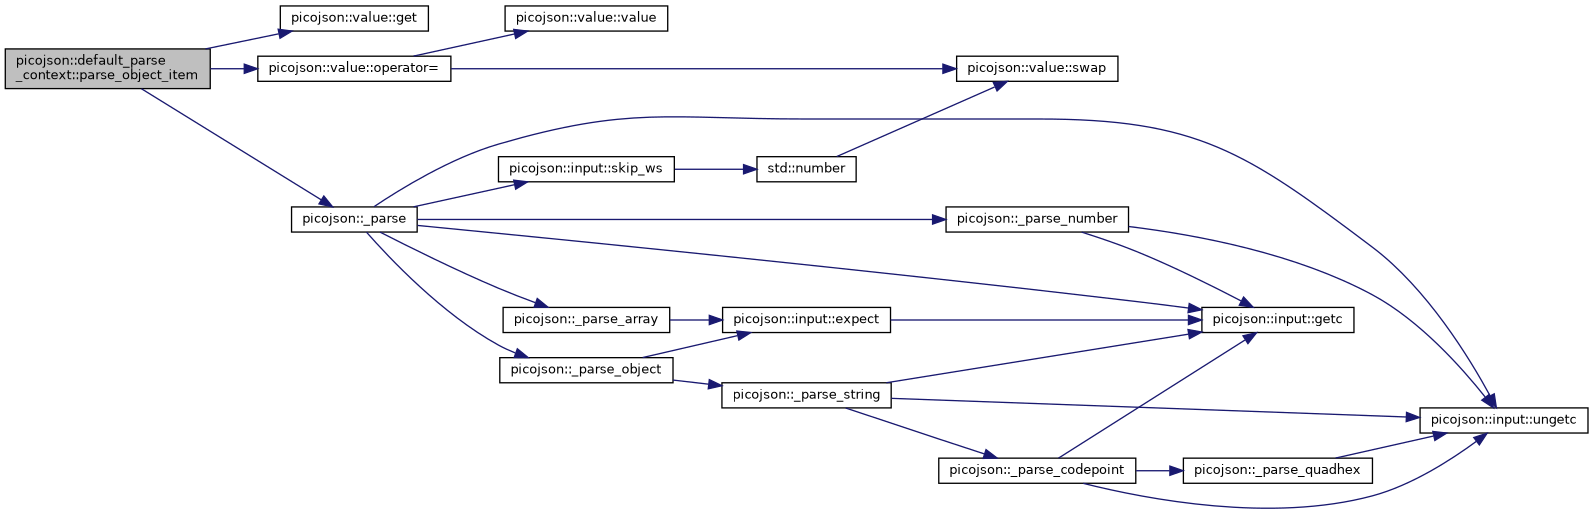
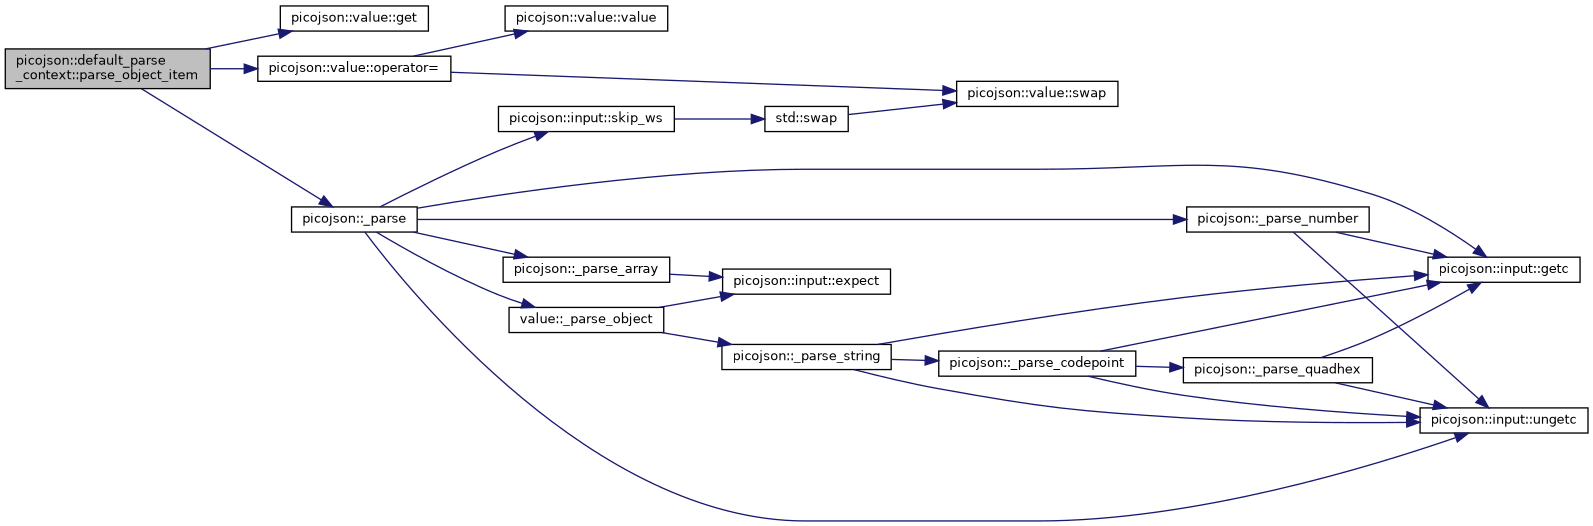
node "std::number": label "std::number" -> "std::swap"
edge "picojson::input::expect" -> "picojson::input::getc": now "picojson::_parse_quadhex" -> "picojson::input::getc"
node "picojson::_parse_object": label "picojson::_parse_object" -> "value::_parse_object"
